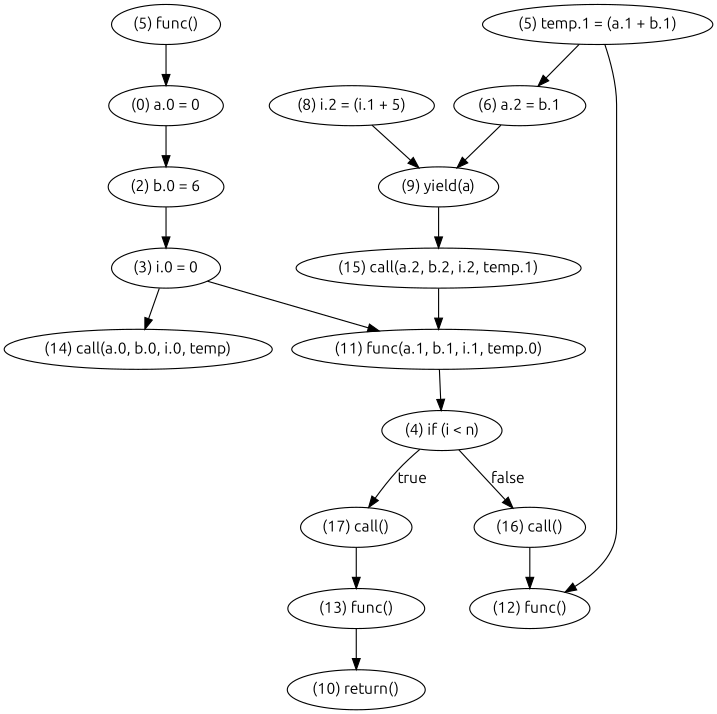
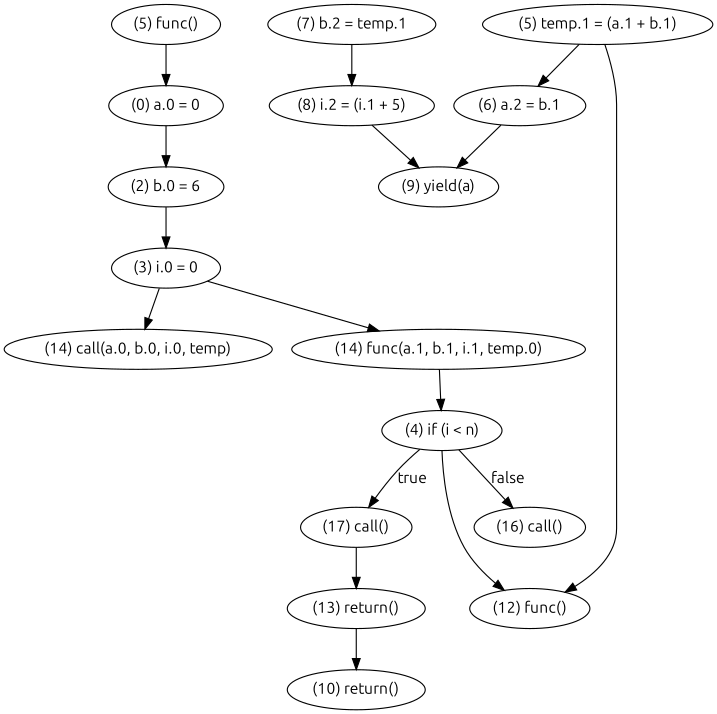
node "(7) b.2 = temp.1": added
node "(15) call(a.2, b.2, i.2, temp.1)": removed
node "(11) func(a.1, b.1, i.1, temp.0)": label "(11) func(a.1, b.1, i.1, temp.0)" -> "(14) func(a.1, b.1, i.1, temp.0)"
edge "(16) call()" -> "(12) func()": now "(4) if (i < n)" -> "(12) func()"
node "(13) func()": label "(13) func()" -> "(13) return()"
